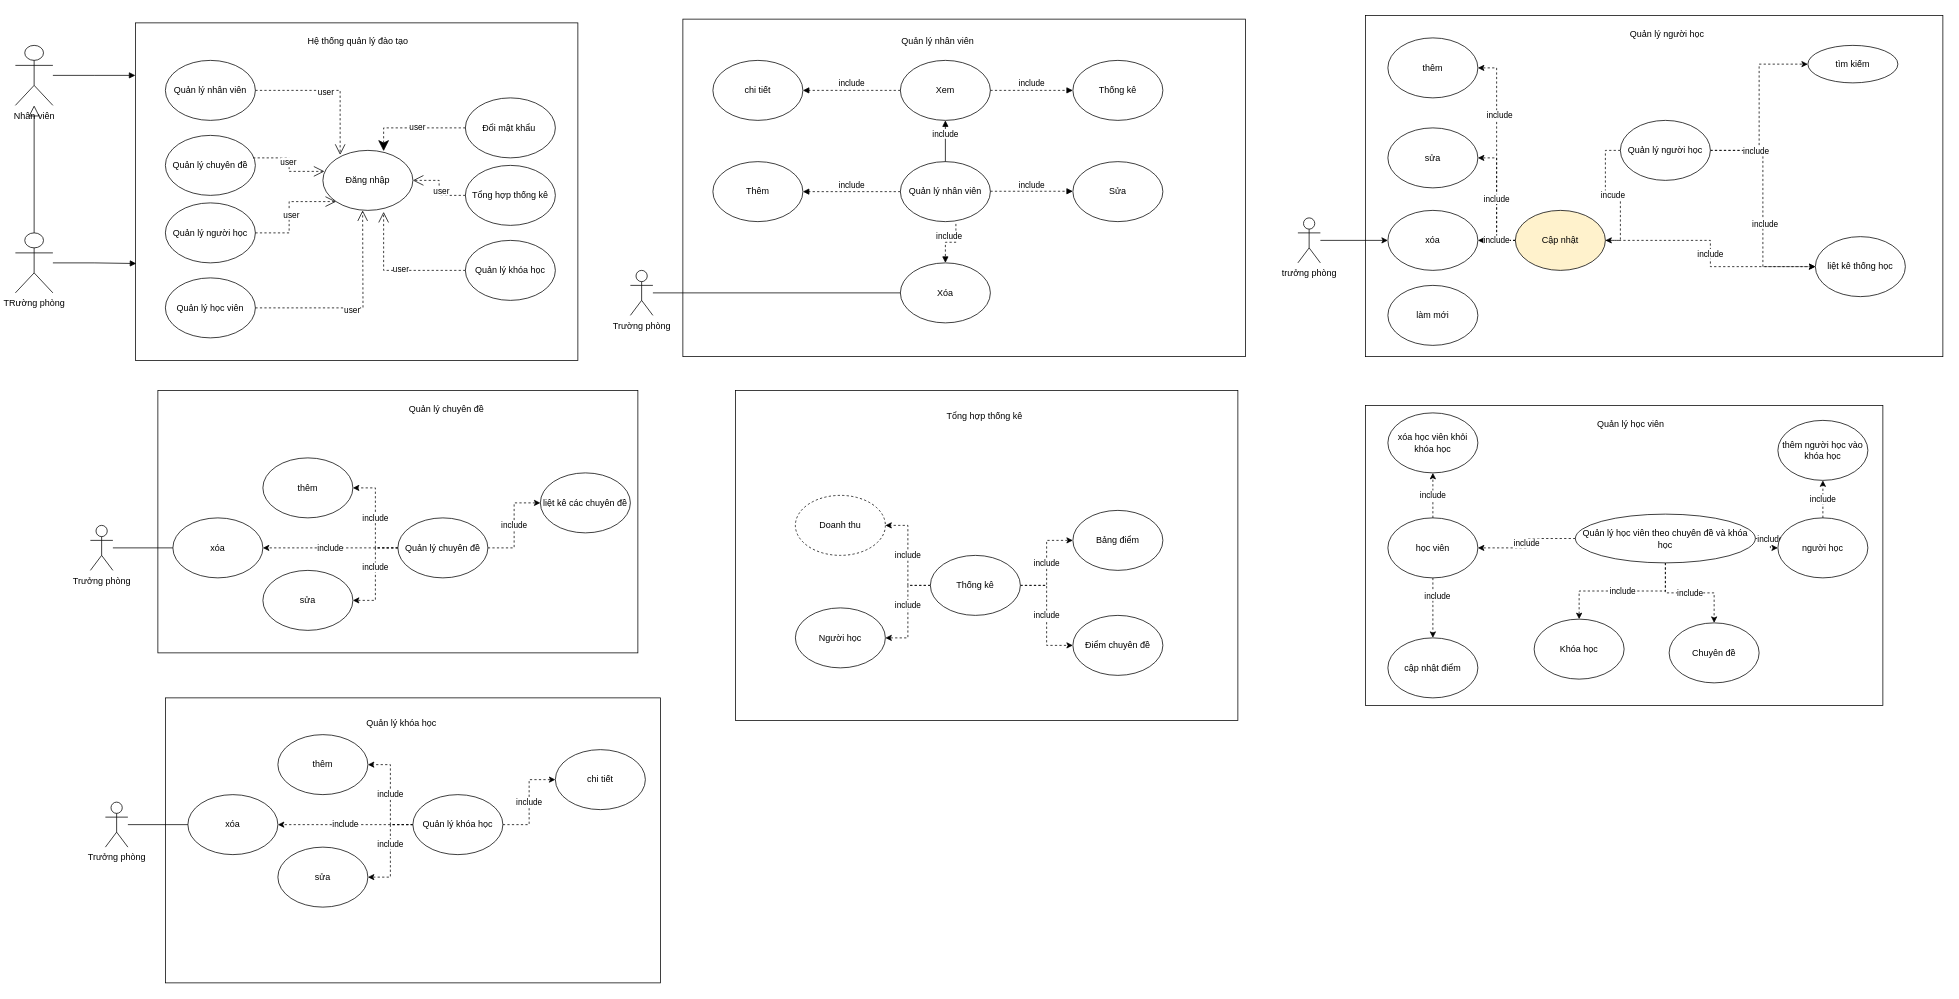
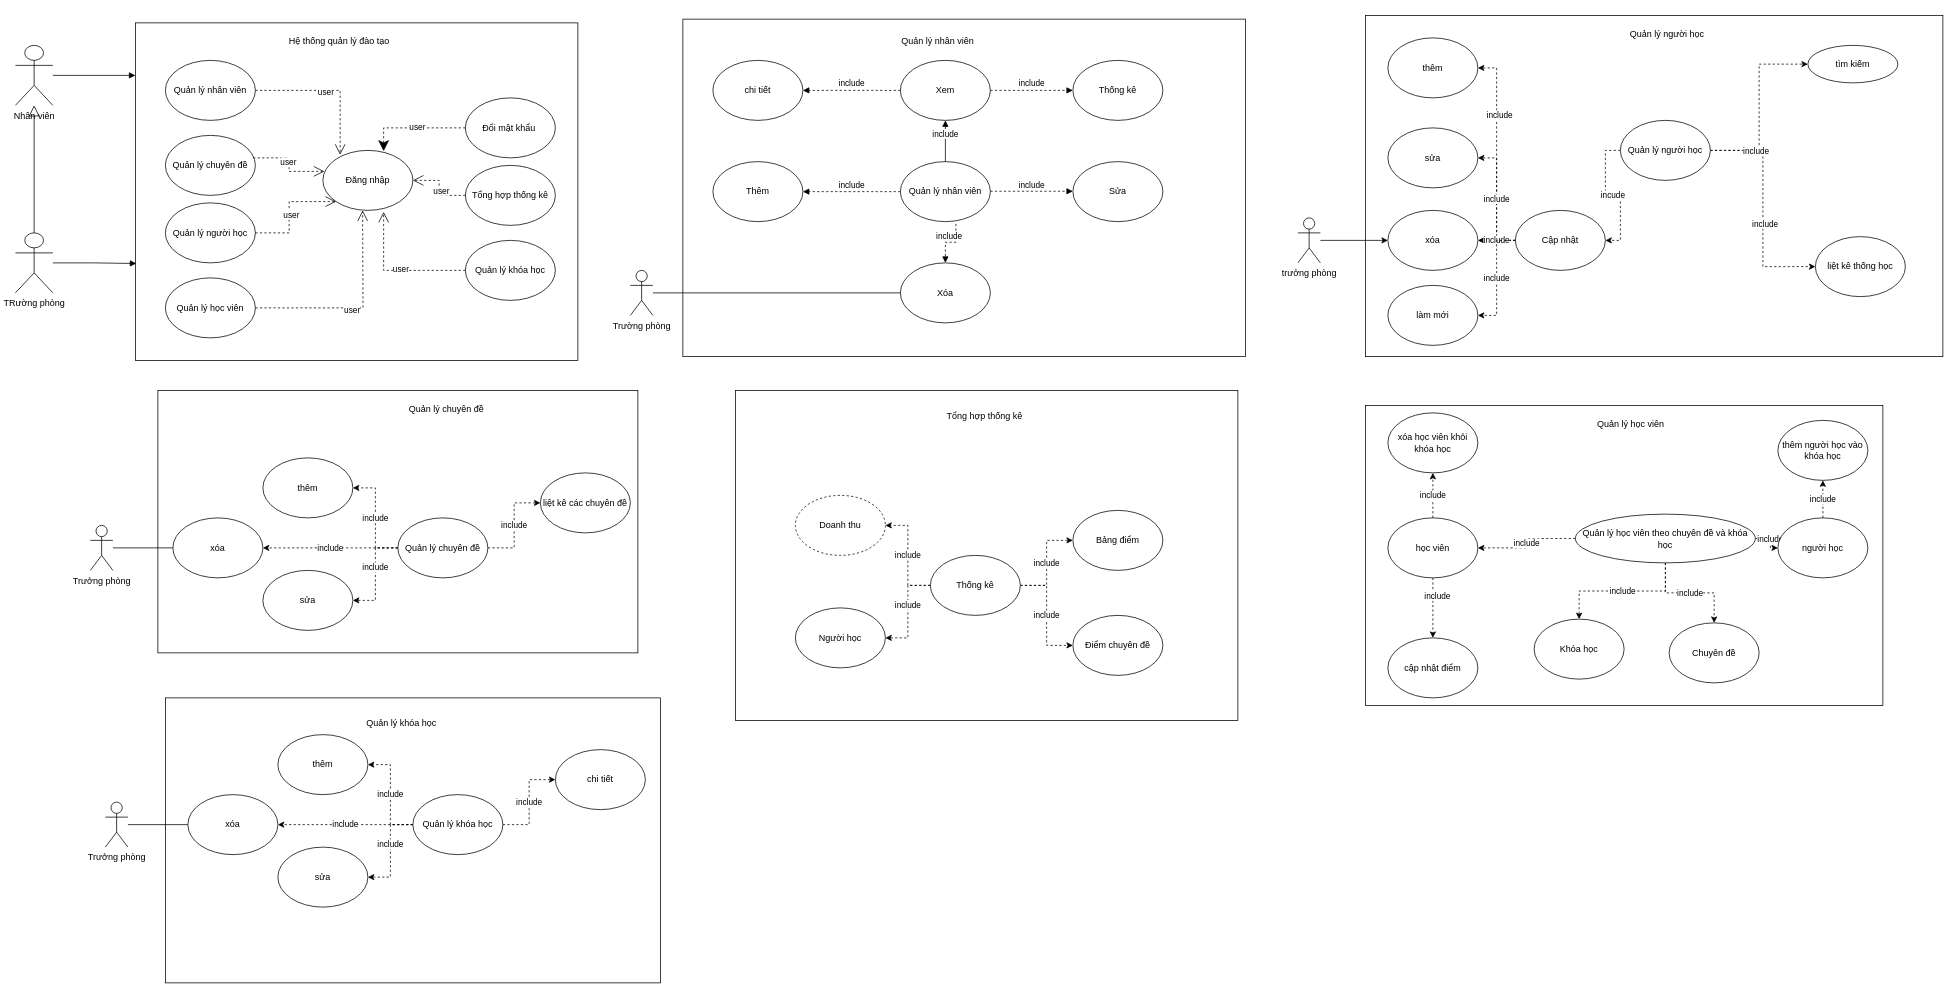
node "Hệ thống quản lý đào tạo": moved (358, 42) -> (339, 42)
node "Cập nhật": fillcolor #fff2cc -> #ffffff
edge "Cập nhật" -> "liệt kê thống học": now "Cập nhật" -> "làm mới"
